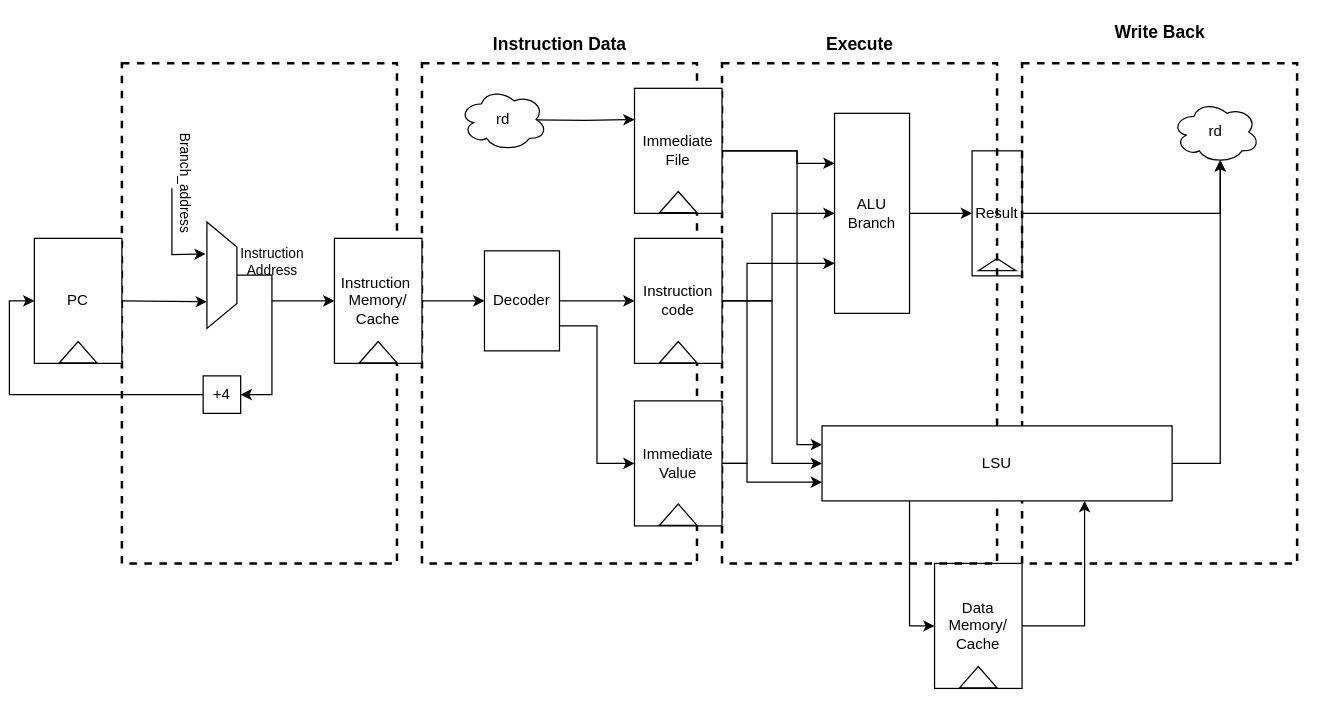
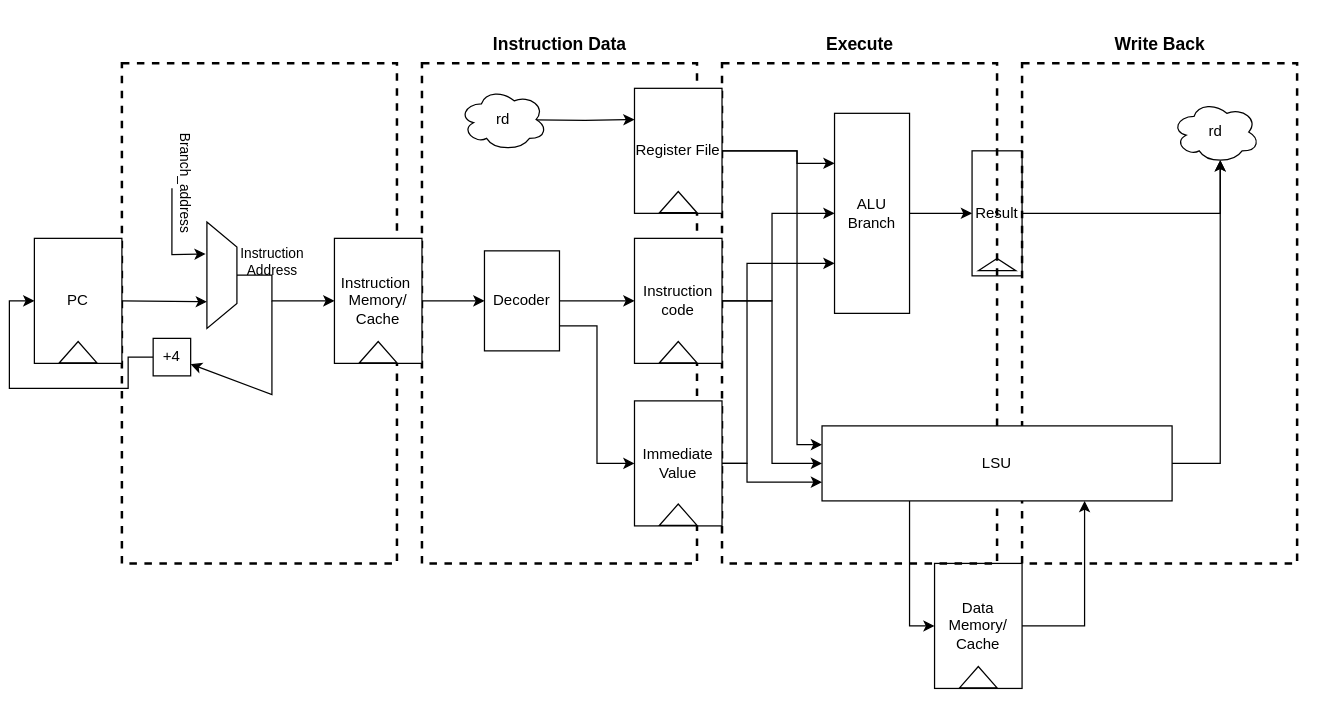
node "Write Back": moved (1159, 32) -> (1159, 44)
node "Immediate File": label "Immediate File" -> "Register File"
node "+4": moved (222, 394) -> (172, 357)
